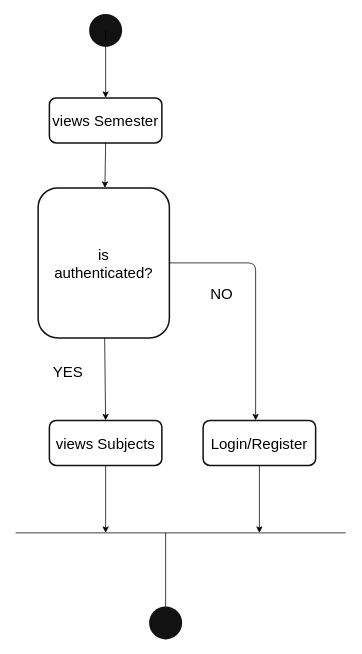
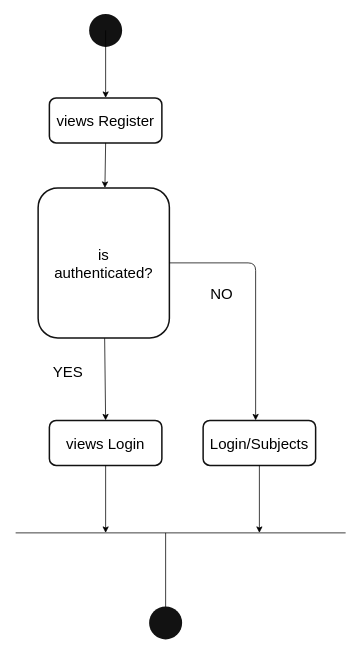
node "views Semester": label "views Semester" -> "views Register"
node "views Subjects": label "views Subjects" -> "views Login"
node "Login/Register": label "Login/Register" -> "Login/Subjects"
